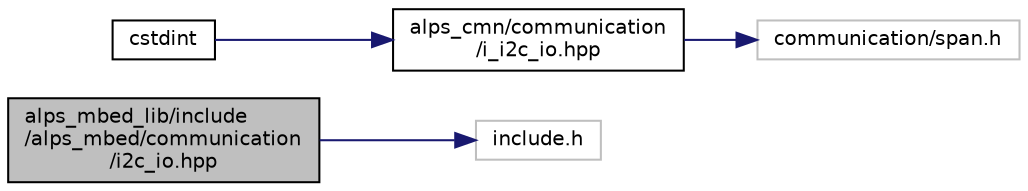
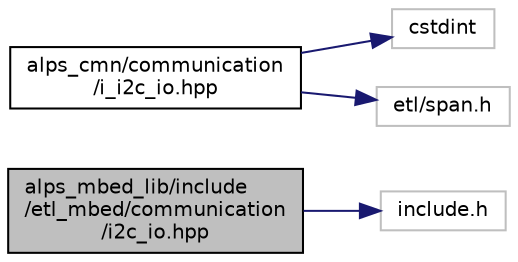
node "cstdint": color black -> grey75
edge "cstdint" -> "alps_cmn/communication /i_i2c_io.hpp": reversed
node "communication/span.h": label "communication/span.h" -> "etl/span.h"
node "alps_mbed_lib/include /alps_mbed/communication /i2c_io.hpp": label "alps_mbed_lib/include /alps_mbed/communication /i2c_io.hpp" -> "alps_mbed_lib/include /etl_mbed/communication /i2c_io.hpp"
